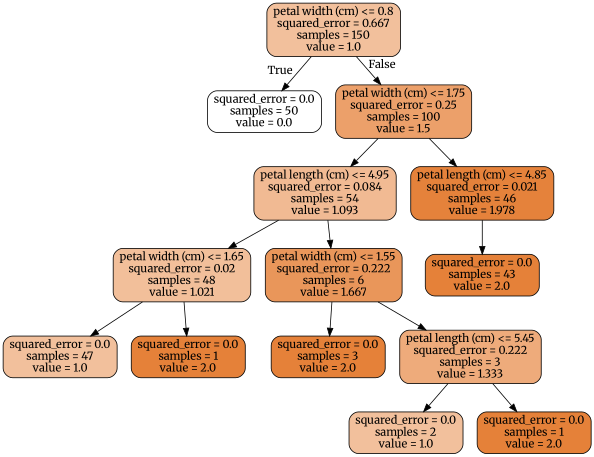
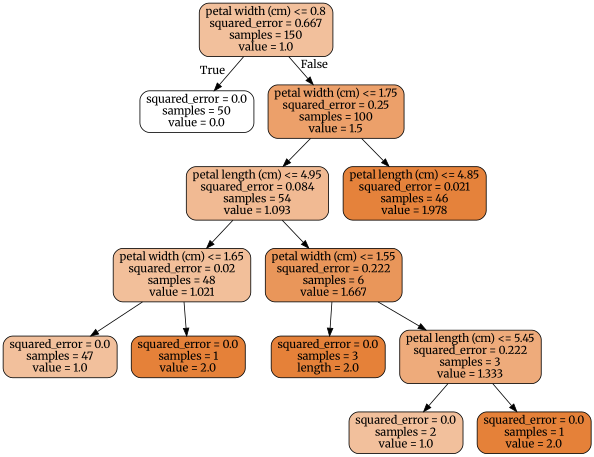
node "squared_error = 0.0 samples = 43 value = 2.0": removed
node "squared_error = 0.0 samples = 3 value = 2.0": label "squared_error = 0.0 samples = 3 value = 2.0" -> "squared_error = 0.0 samples = 3 length = 2.0"
